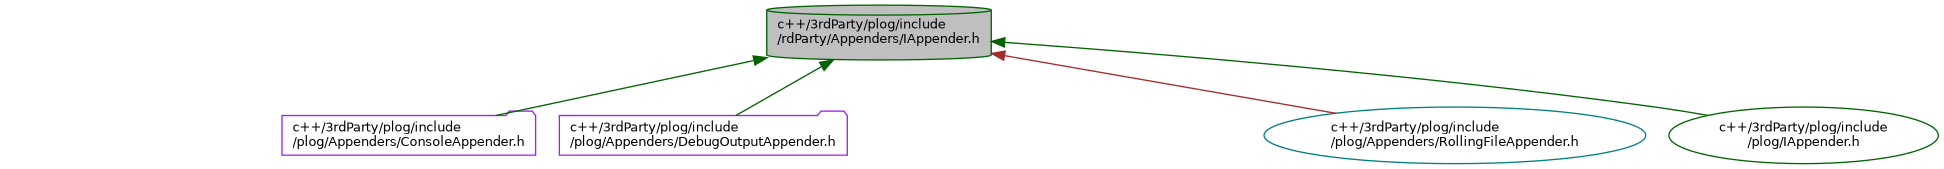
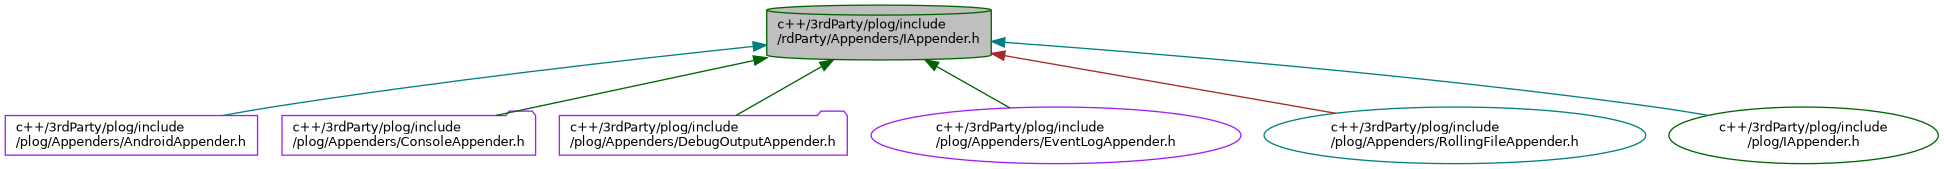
edge "c++/3rdParty/plog/include /plog/IAppender.h" -> "c++/3rdParty/plog/include /rdParty/Appenders/IAppender.h": color darkgreen -> teal
node "c++/3rdParty/plog/include /plog/Appenders/AndroidAppender.h": added
node "c++/3rdParty/plog/include /plog/Appenders/EventLogAppender.h": added
